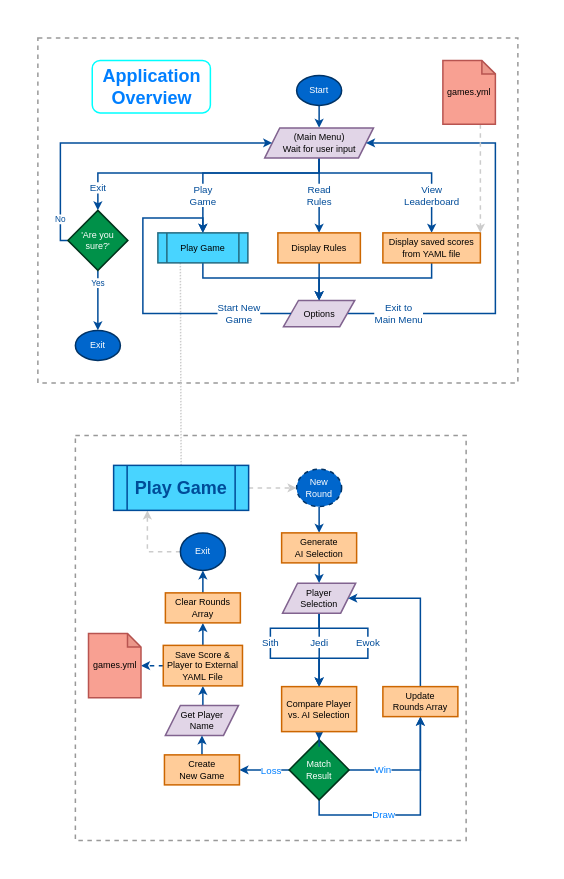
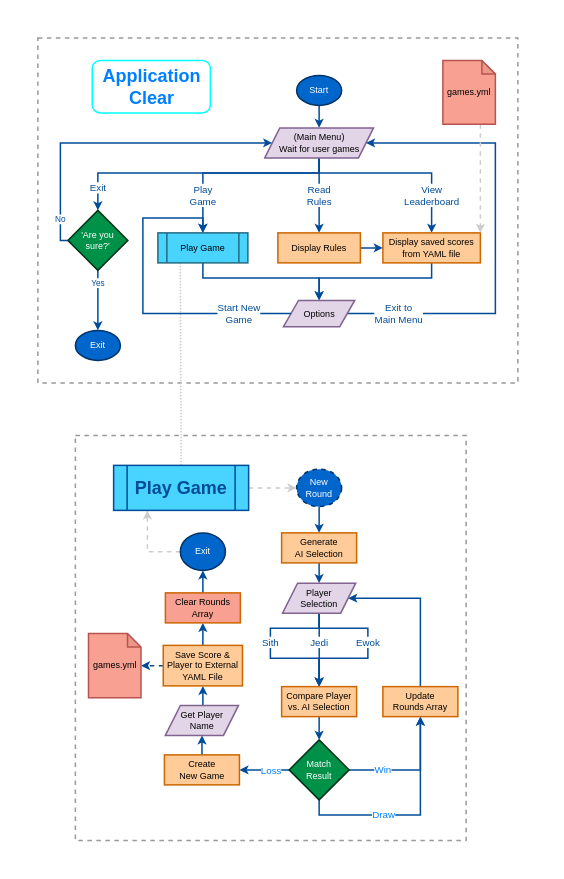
node "Application Overview": label "Application Overview" -> "Application Clear"
node "(Main Menu) Wait for user input": label "(Main Menu) Wait for user input" -> "(Main Menu) Wait for user games"
edge "Display Rules" -> "Options": now "Display Rules" -> "Display saved scores from YAML file"
node "Clear Rounds Array": fillcolor #ffcc99 -> #f8a092
node "Compare Player vs. AI Selection": size 75x45 -> 75x30
